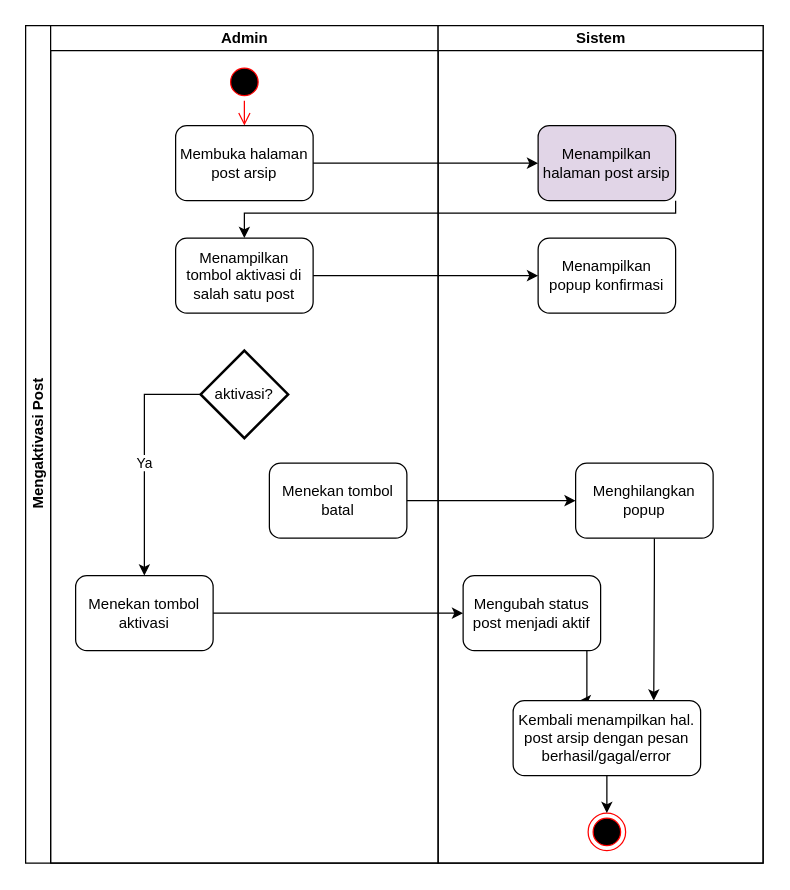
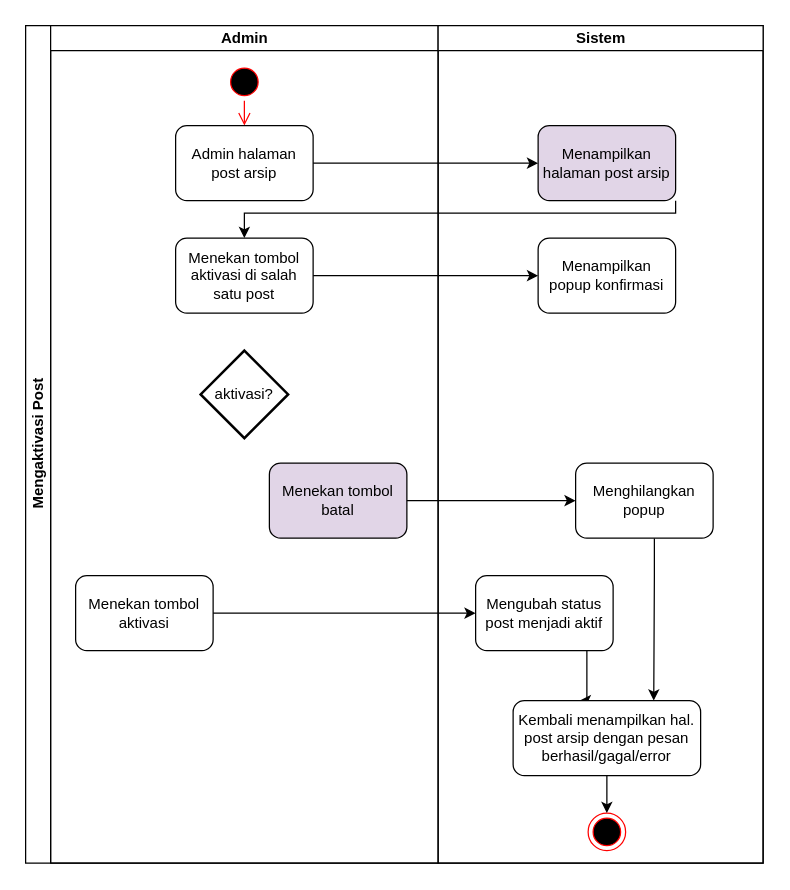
node "Membuka halaman post arsip": label "Membuka halaman post arsip" -> "Admin halaman post arsip"
node "Menampilkan tombol aktivasi di salah satu post": label "Menampilkan tombol aktivasi di salah satu post" -> "Menekan tombol aktivasi di salah satu post"
edge "aktivasi?" -> "Menekan tombol aktivasi": removed, label "Ya"
node "Menekan tombol batal": fillcolor #ffffff -> #e1d5e7
node "Mengubah status post menjadi aktif": moved (532, 613) -> (544, 613)
